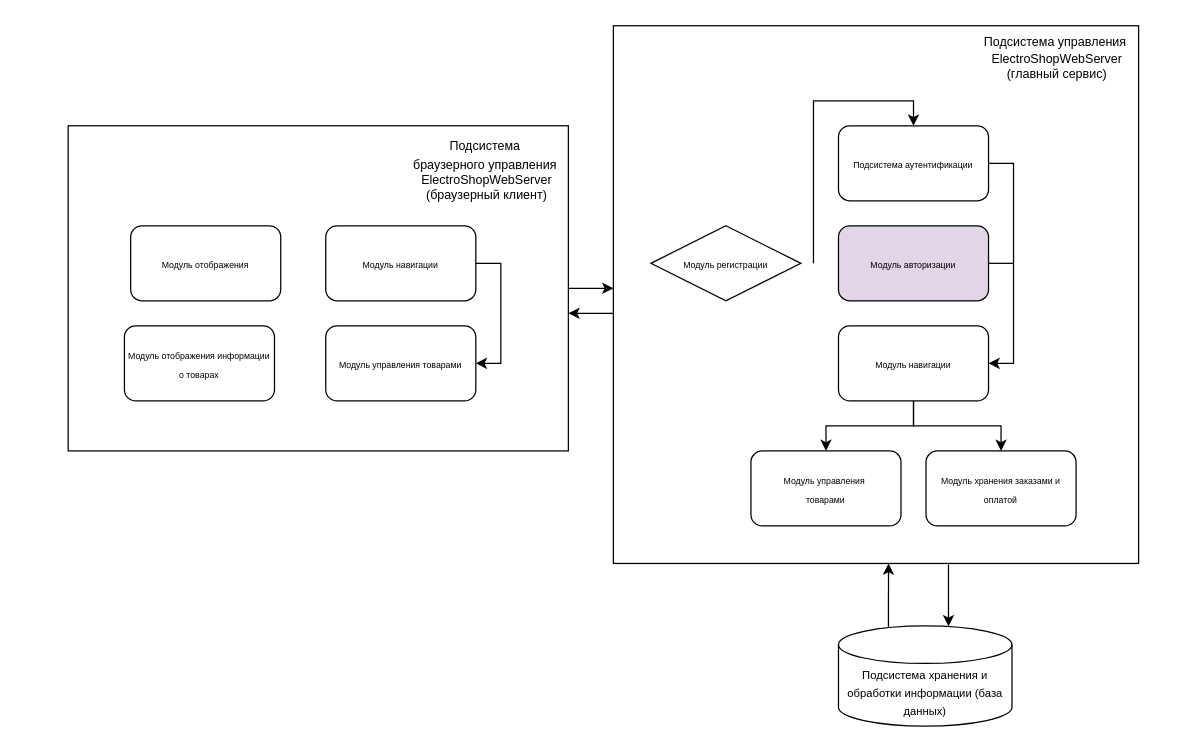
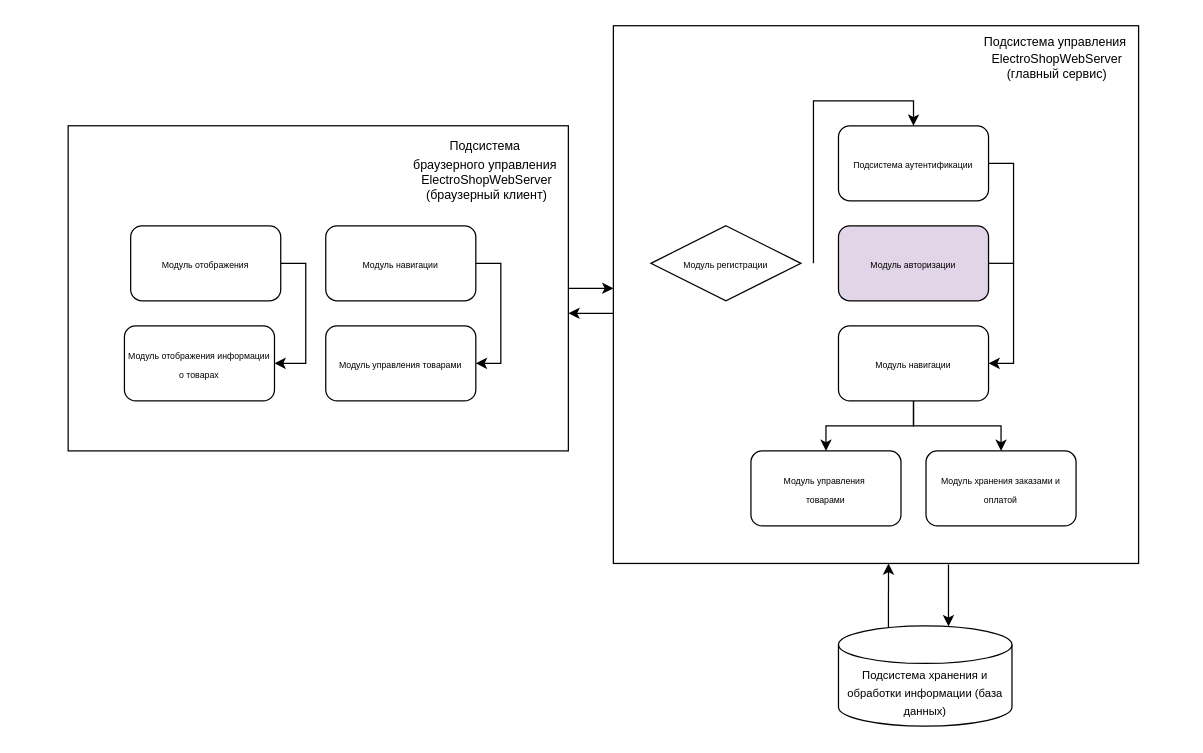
edge "Модуль отображения" -> "Модуль отображения информации о товарах": added
